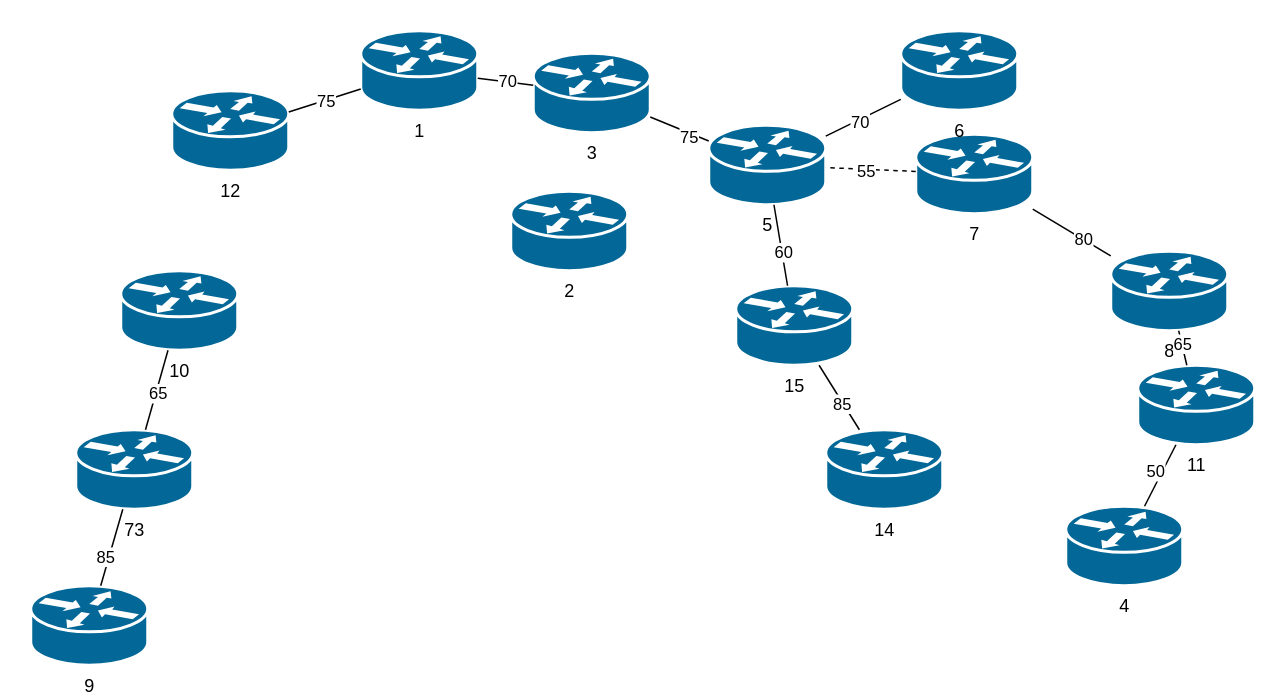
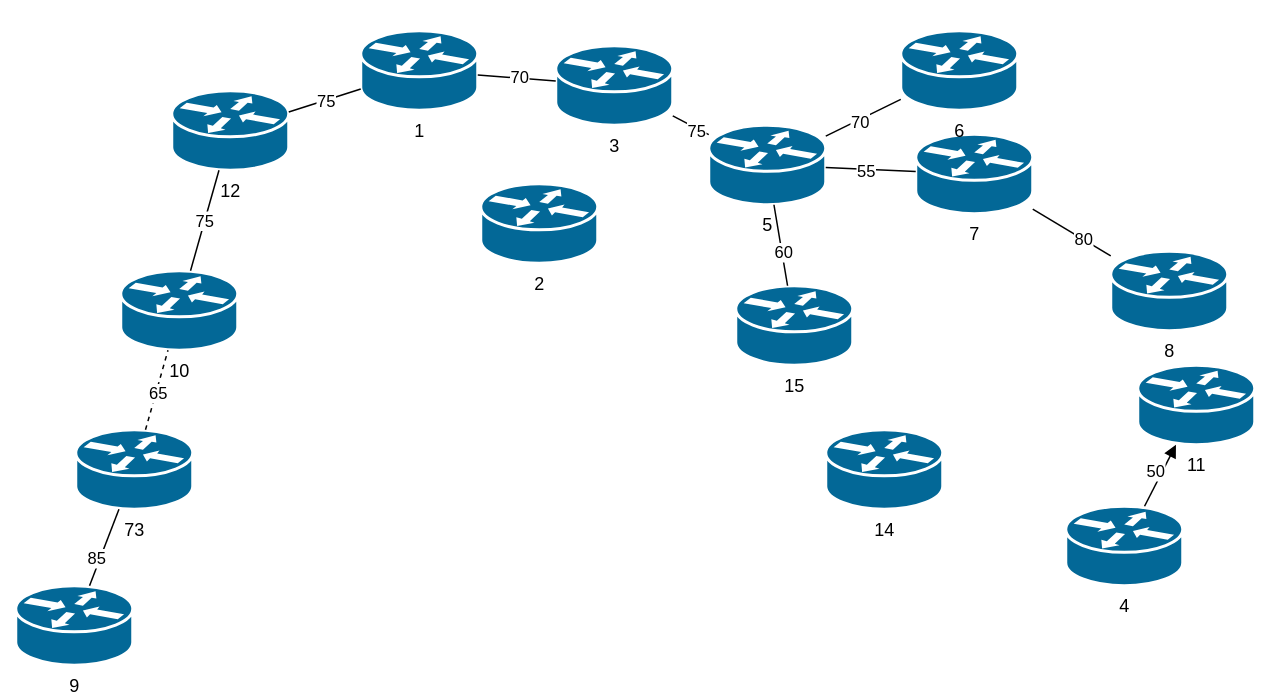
node "3": moved (592, 93) -> (614, 86)
edge "5" -- "7": style dashed -> solid
edge "12" -- "10": added, label "75"
node "2": moved (569, 231) -> (539, 224)
edge "8" -- "11": removed, label "65"
edge "10" -- "73": style solid -> dashed
edge "15" -- "14": removed, label "85"
edge "11" -- "4": arrowhead none -> block
node "9": moved (89, 626) -> (74, 626)
